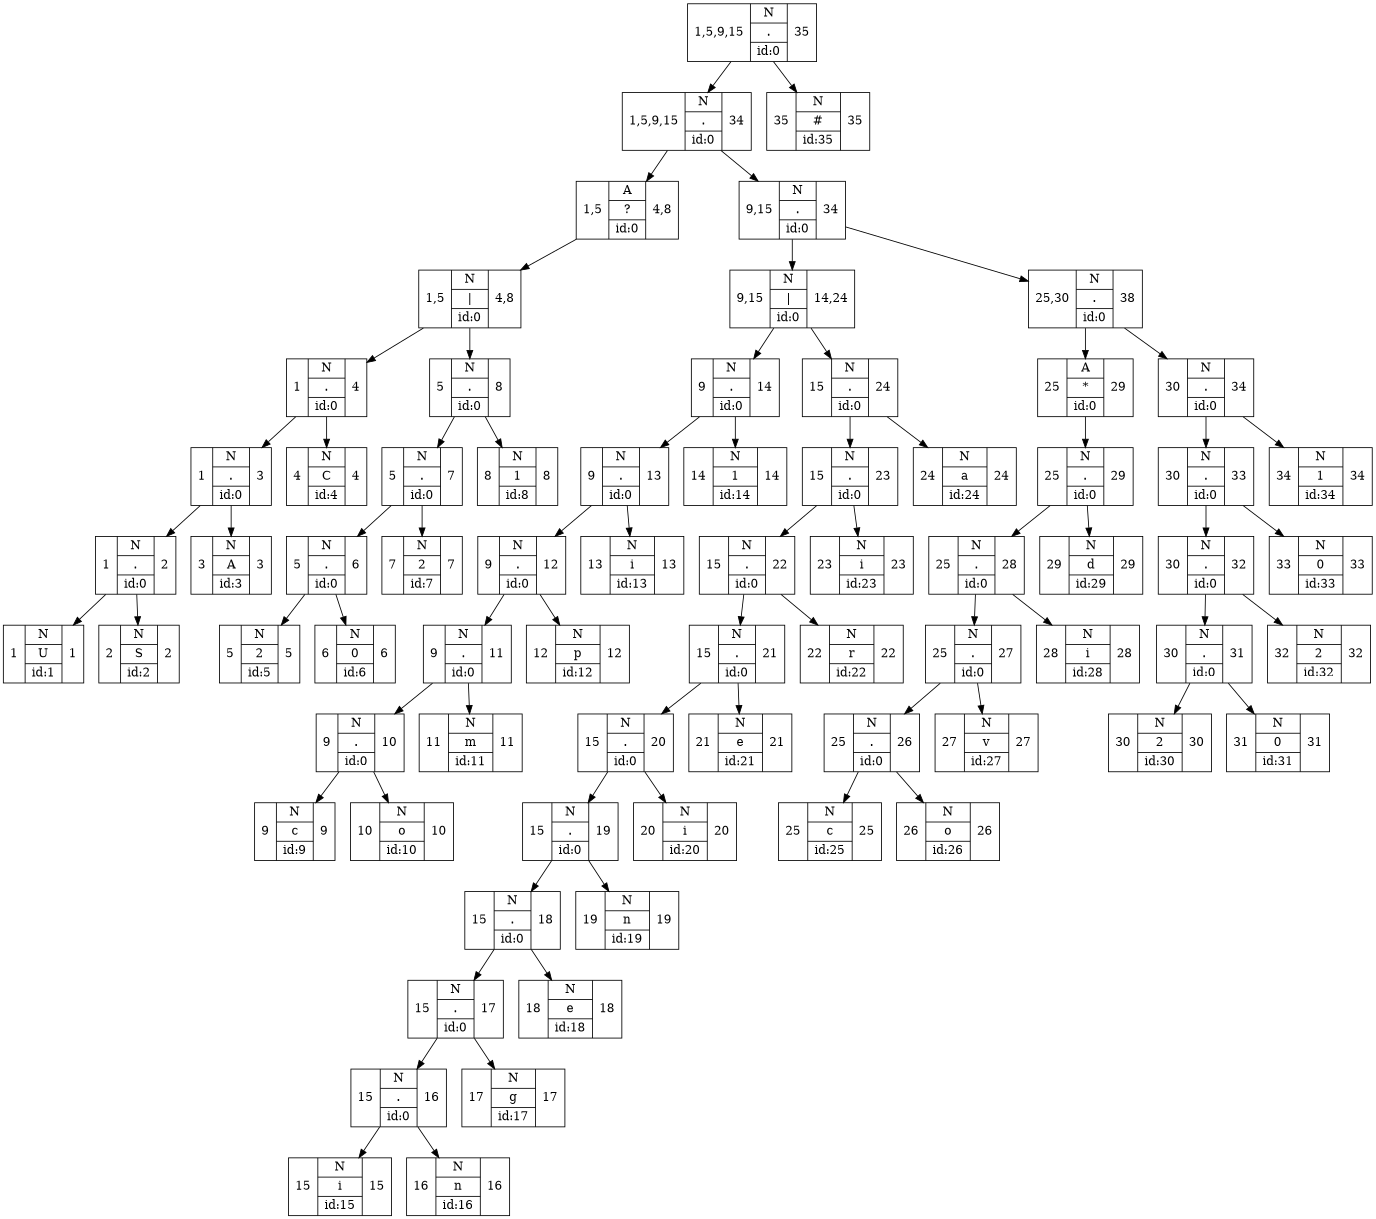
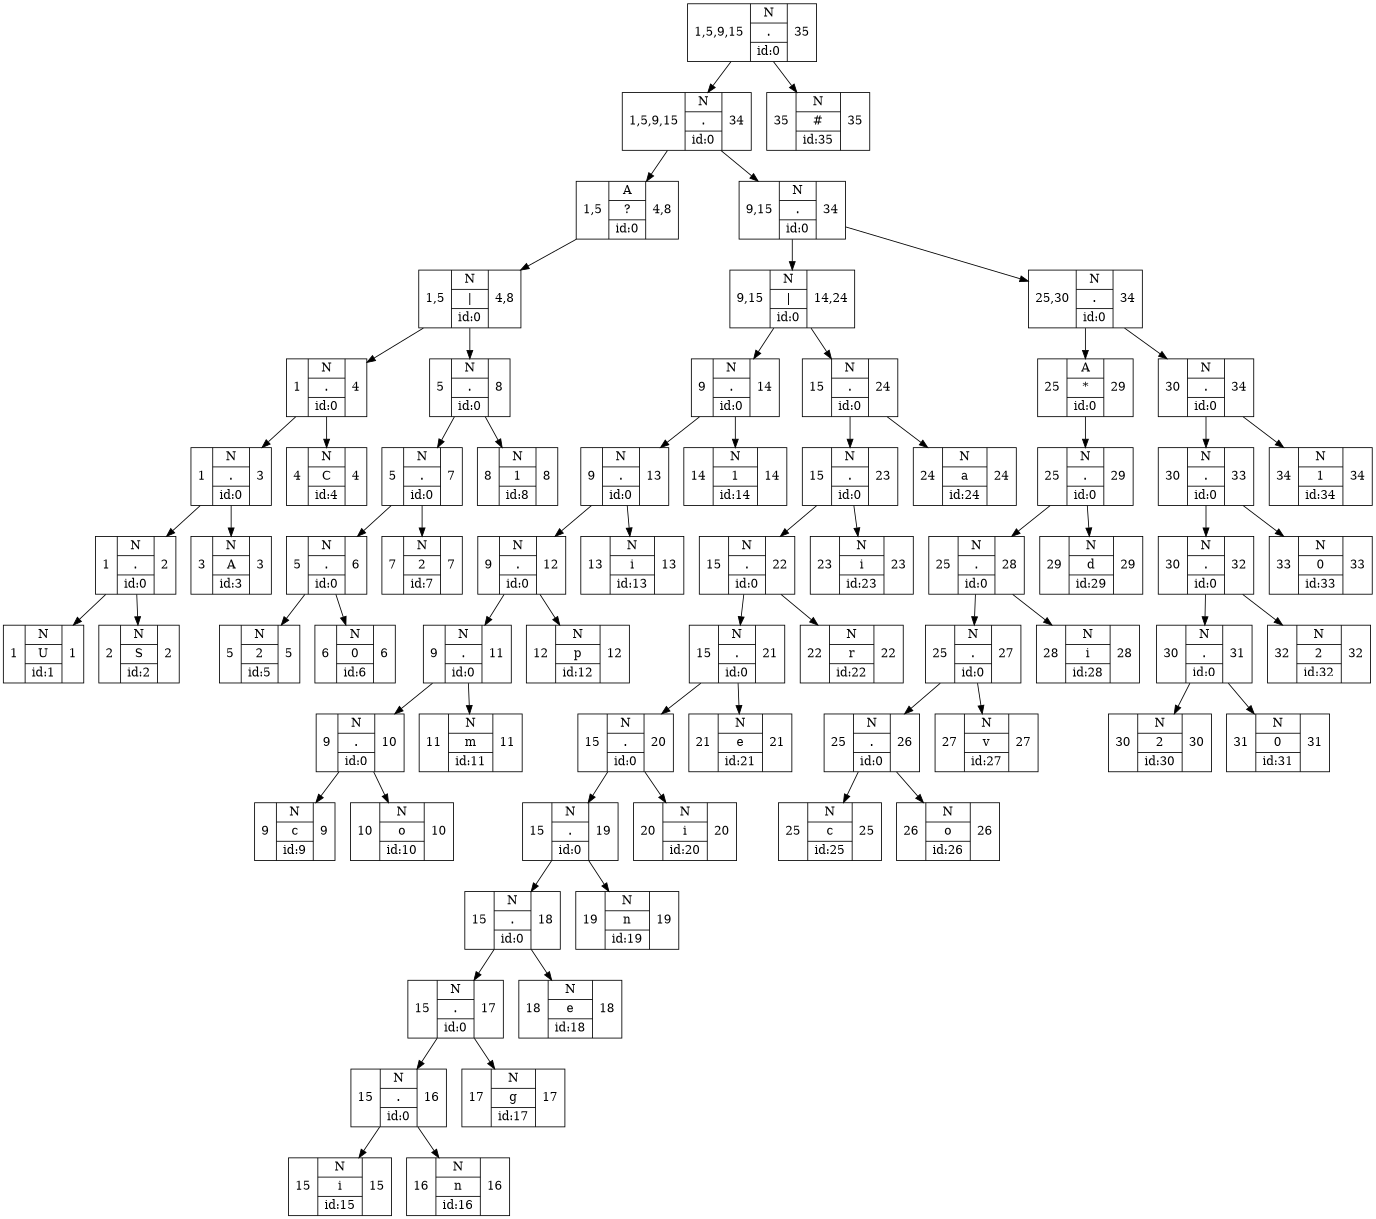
node "25,30": text "38" -> "34"
